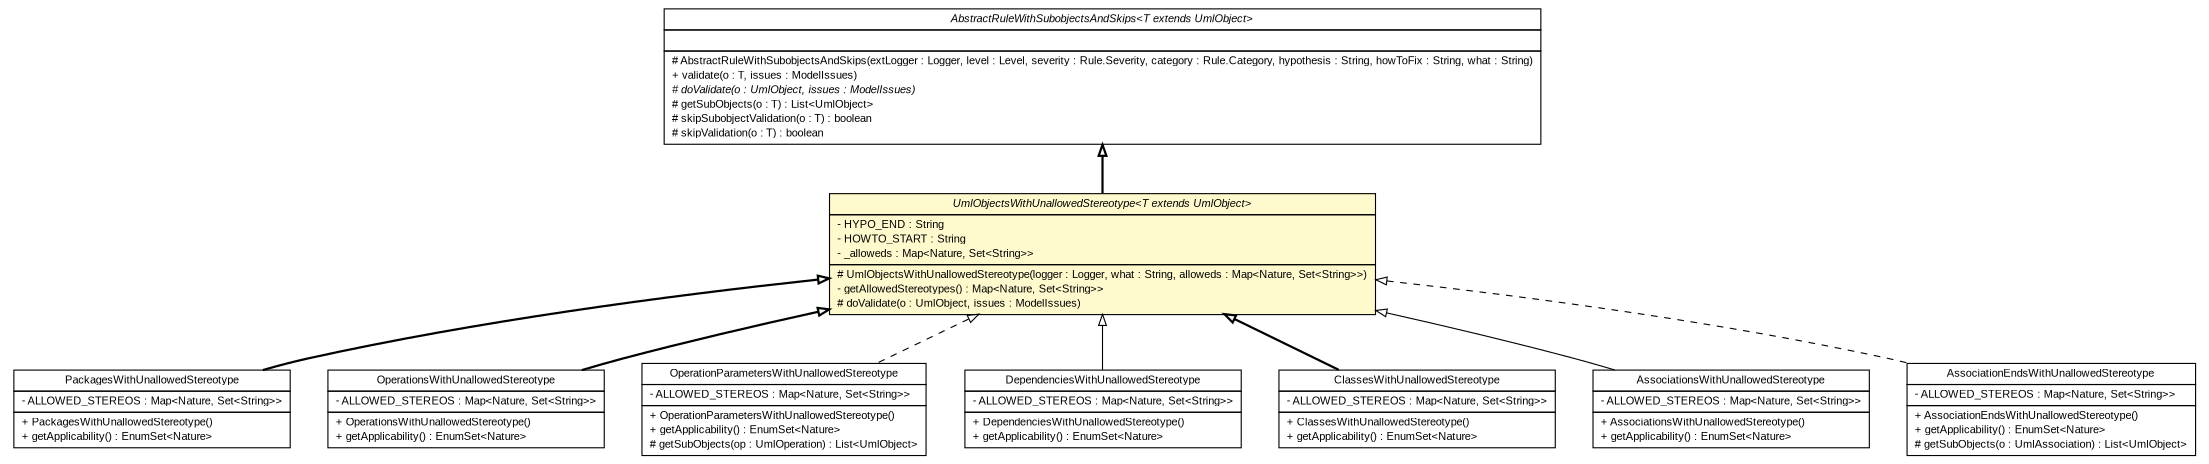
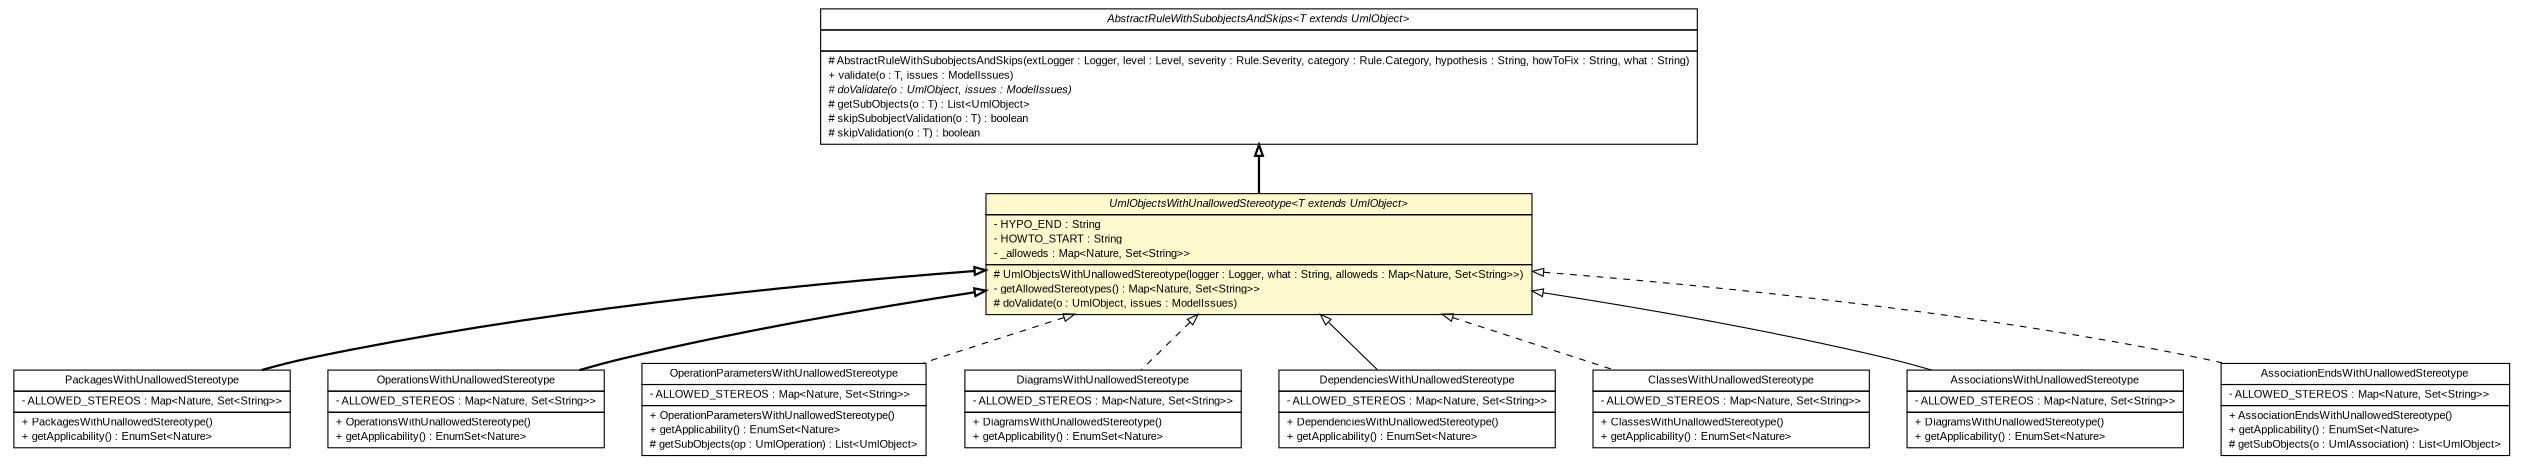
edge "ClassesWithUnallowedStereotype" -> "UmlObjectsWithUnallowedStereotype<T extends UmlObject>": style bold -> dashed
node "DiagramsWithUnallowedStereotype": added
node "AssociationsWithUnallowedStereotype": text "+ AssociationsWithUnallowedStereotype()" -> "+ DiagramsWithUnallowedStereotype()"
